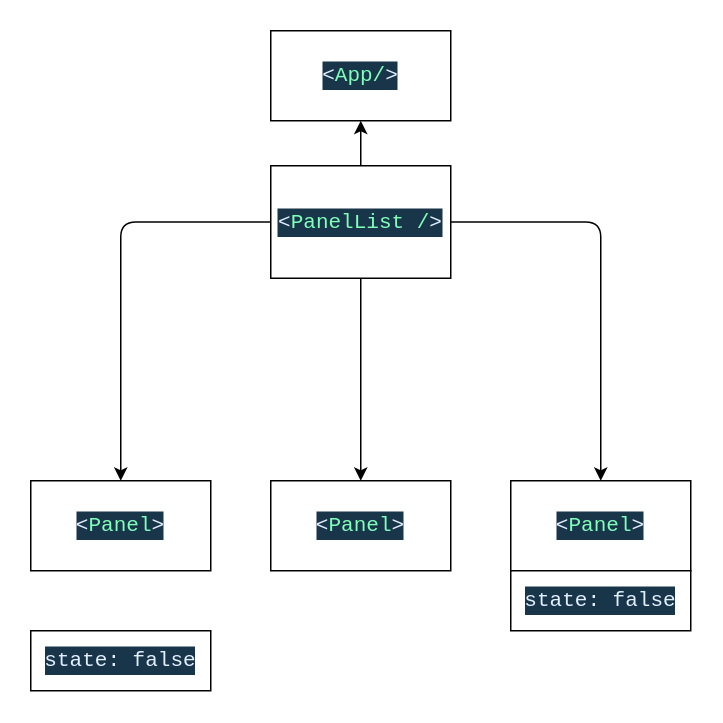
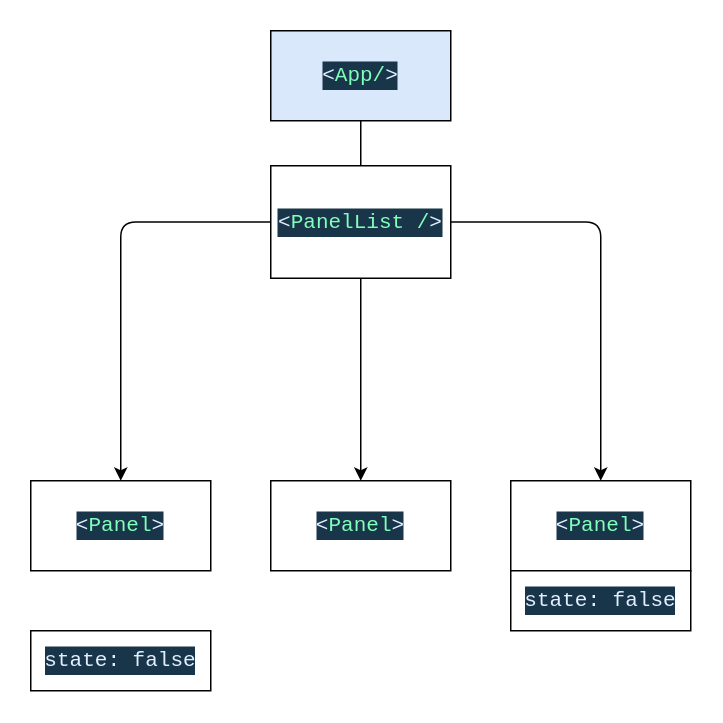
node "<App/>": fillcolor #ffffff -> #dae8fc
edge "<PanelList />" -> "<App/>": arrowhead classic -> none
